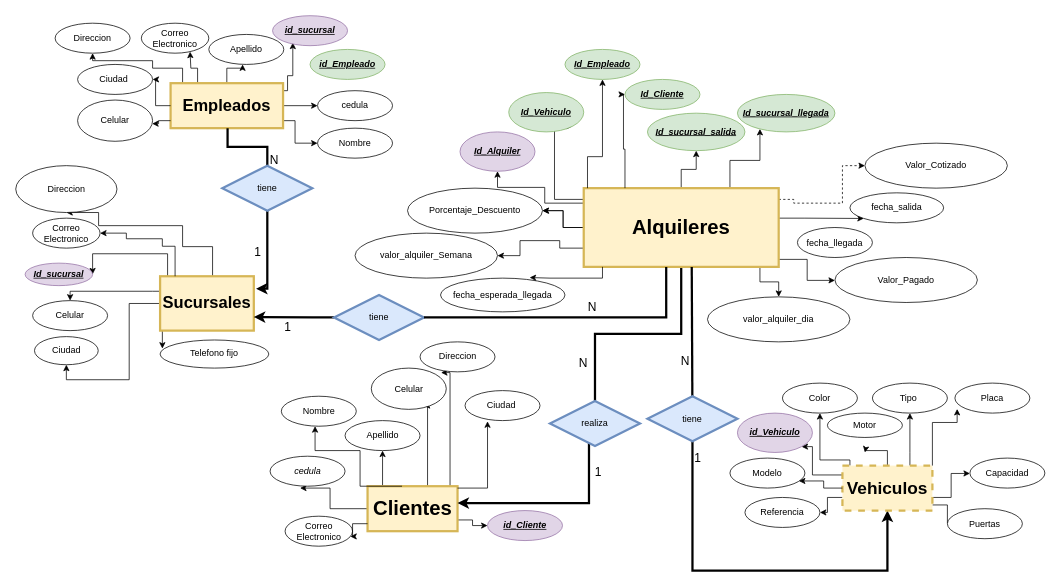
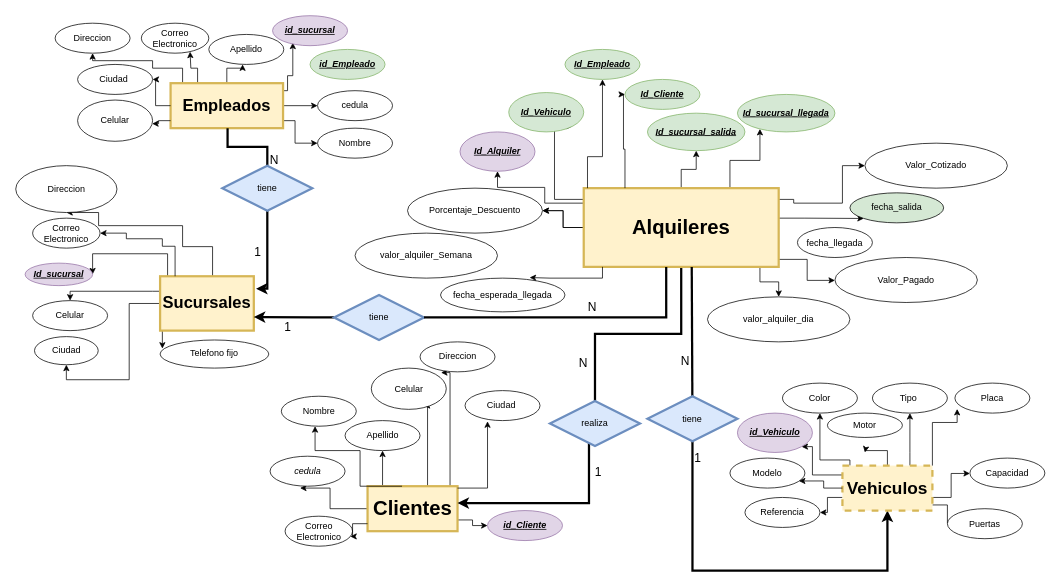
edge "Alquileres" -> "Valor_Cotizado": style dashed -> solid
node "fecha_salida": fillcolor #ffffff -> #d5e8d4
edge "Alquileres" -> "valor_alquiler_Semana": removed
